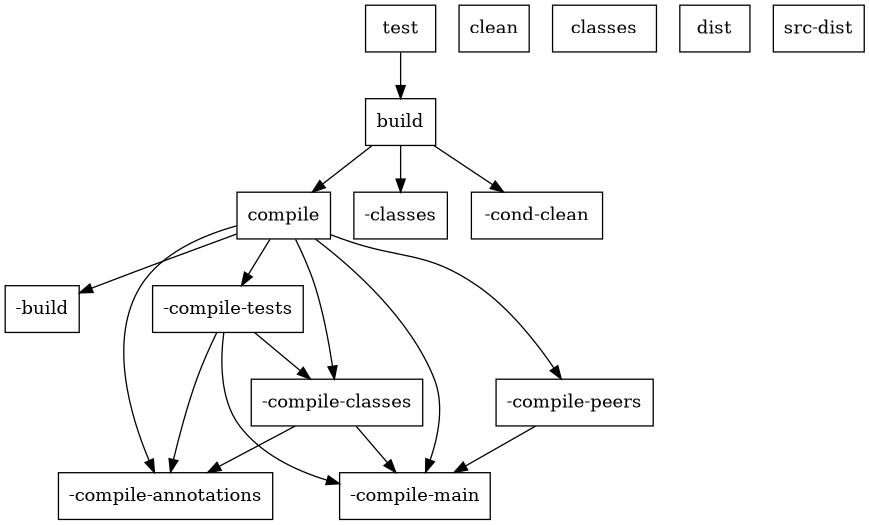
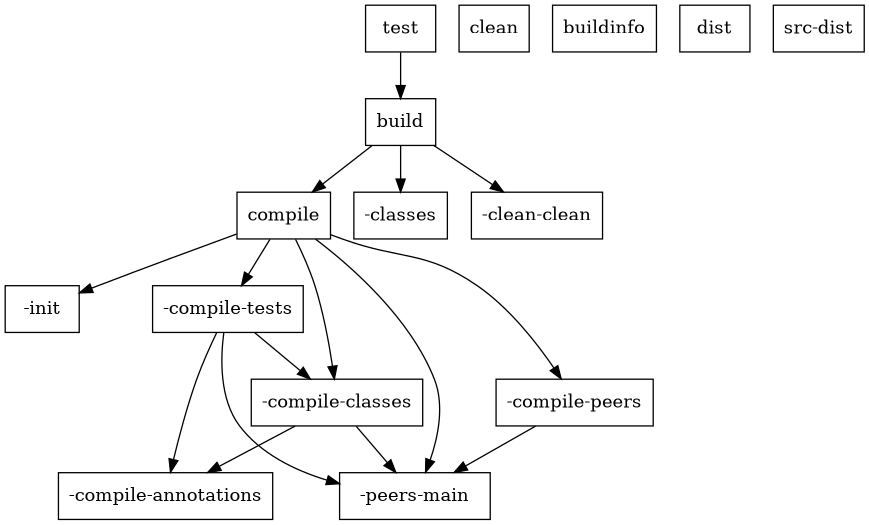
node "classes": label "classes" -> "buildinfo"
node "-cond-clean": label "-cond-clean" -> "-clean-clean"
node "-build": label "-build" -> "-init"
edge "compile" -> "-compile-annotations": removed
node "-compile-main": label "-compile-main" -> "-peers-main"
